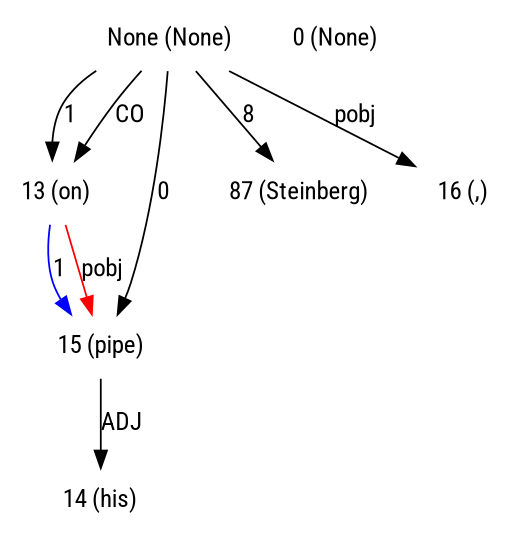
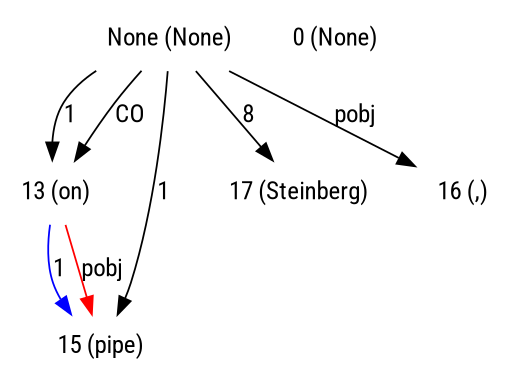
edge "None (None)" -> "15 (pipe)": label "0" -> "1"
node "87 (Steinberg)": label "87 (Steinberg)" -> "17 (Steinberg)"
node "14 (his)": removed
